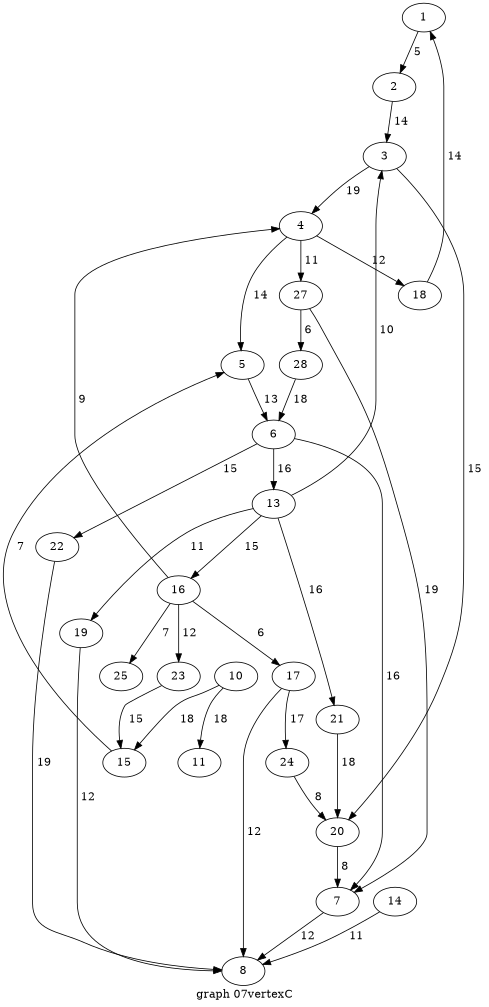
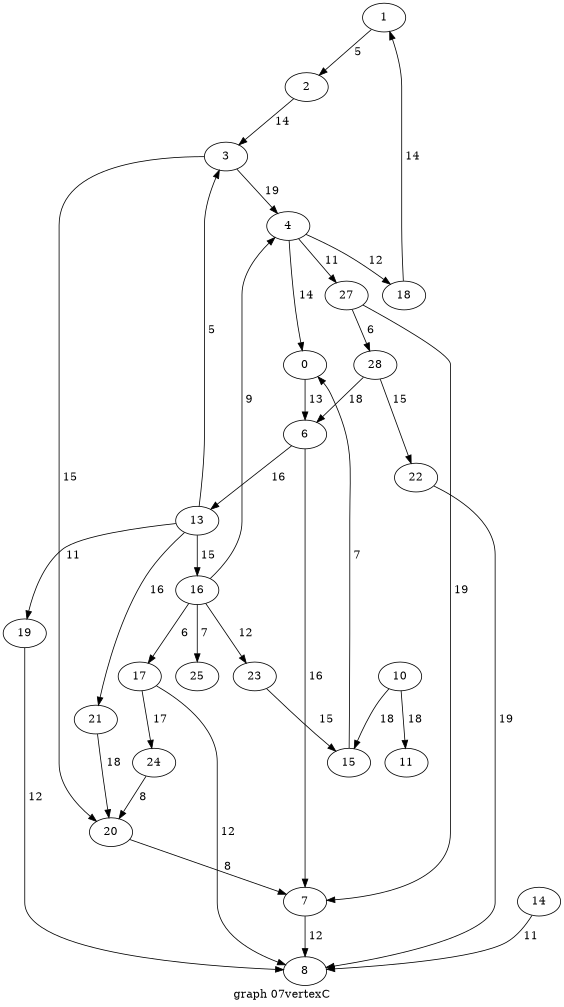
edge "13" -> "3": label " 10 " -> " 5 "
node "5": label "5" -> "0"
edge "6" -> "22": now "28" -> "22"
